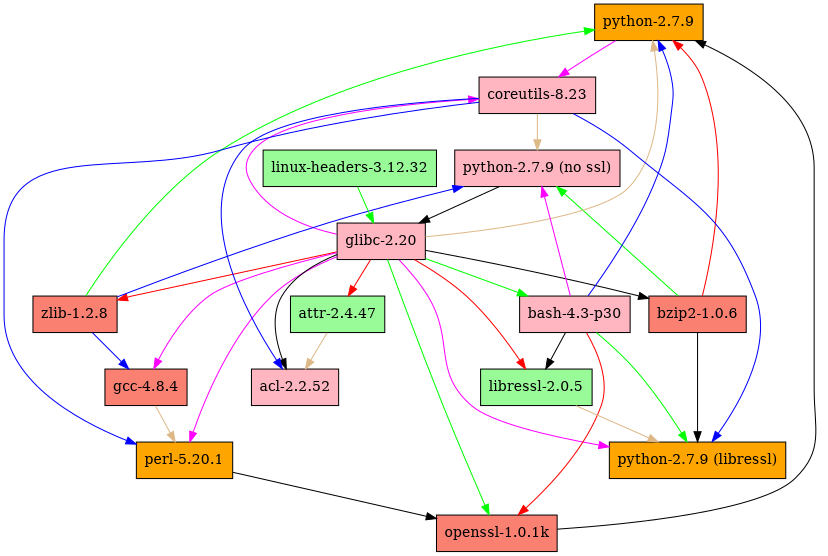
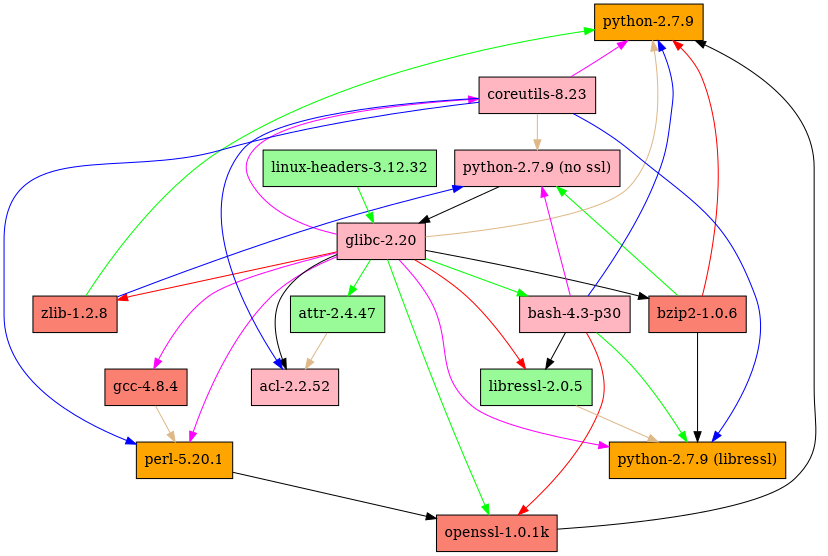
edge "python-2.7.9" -> "coreutils-8.23": reversed
edge "glibc-2.20" -> "attr-2.4.47": color red -> green
edge "zlib-1.2.8" -> "gcc-4.8.4": removed
